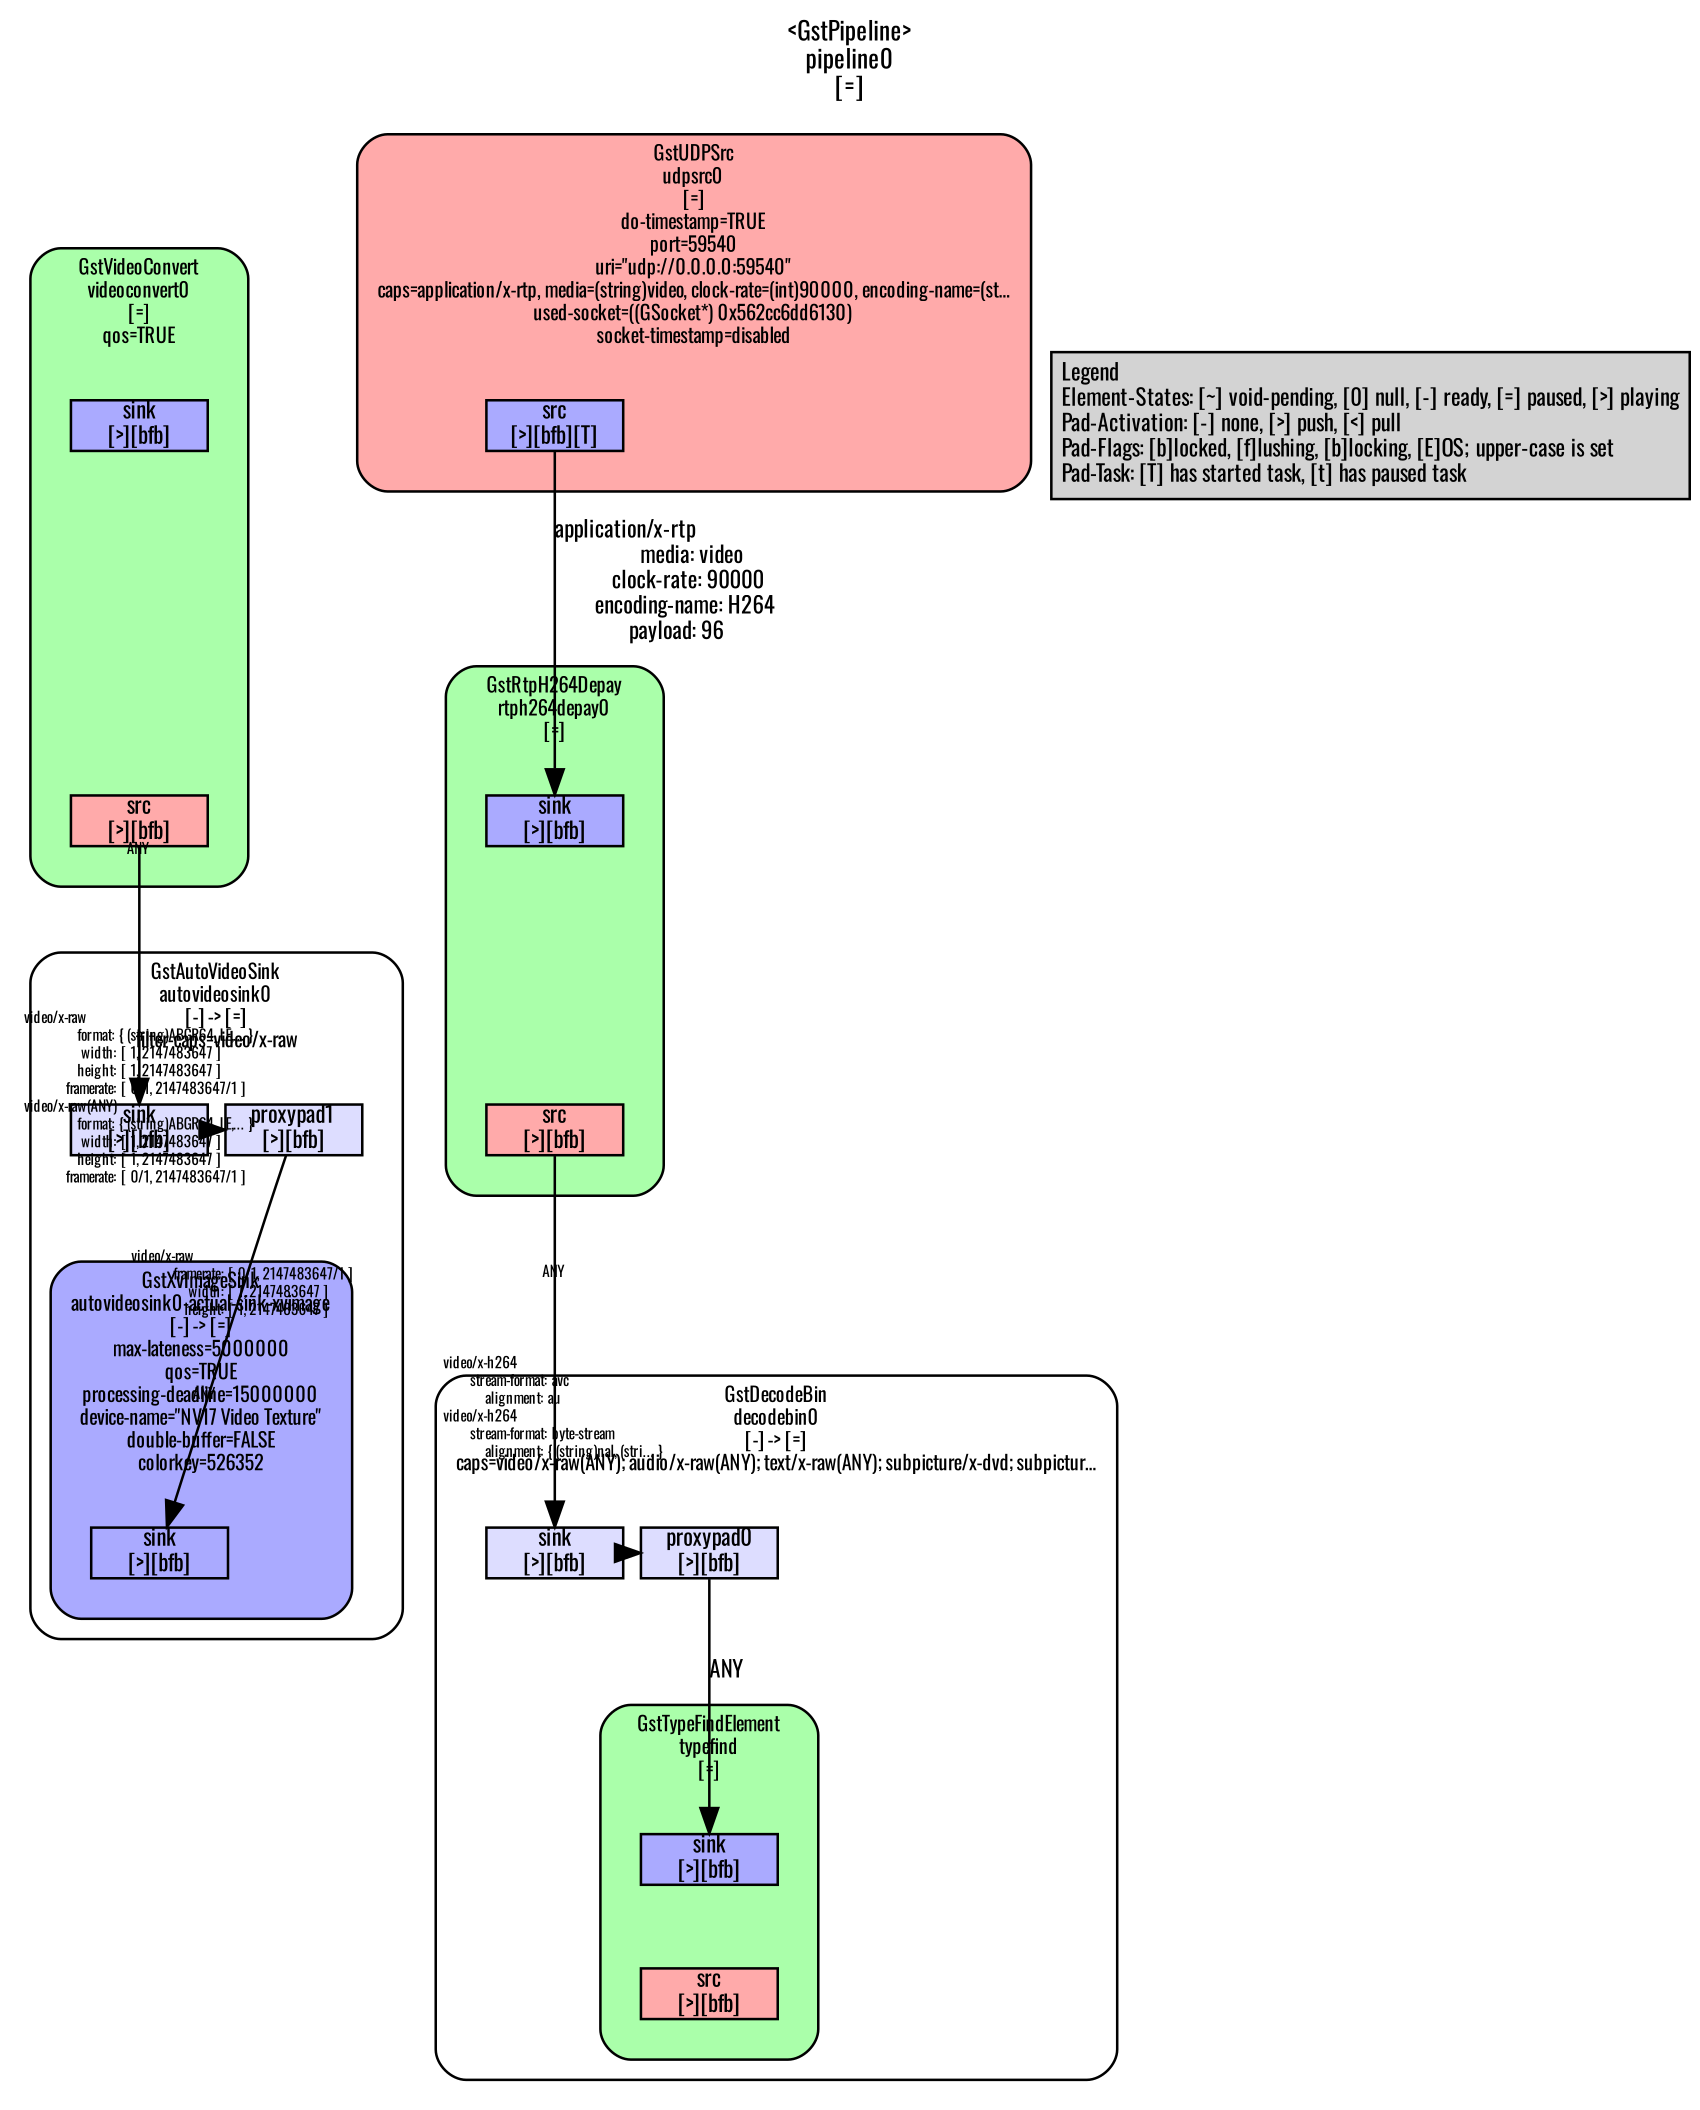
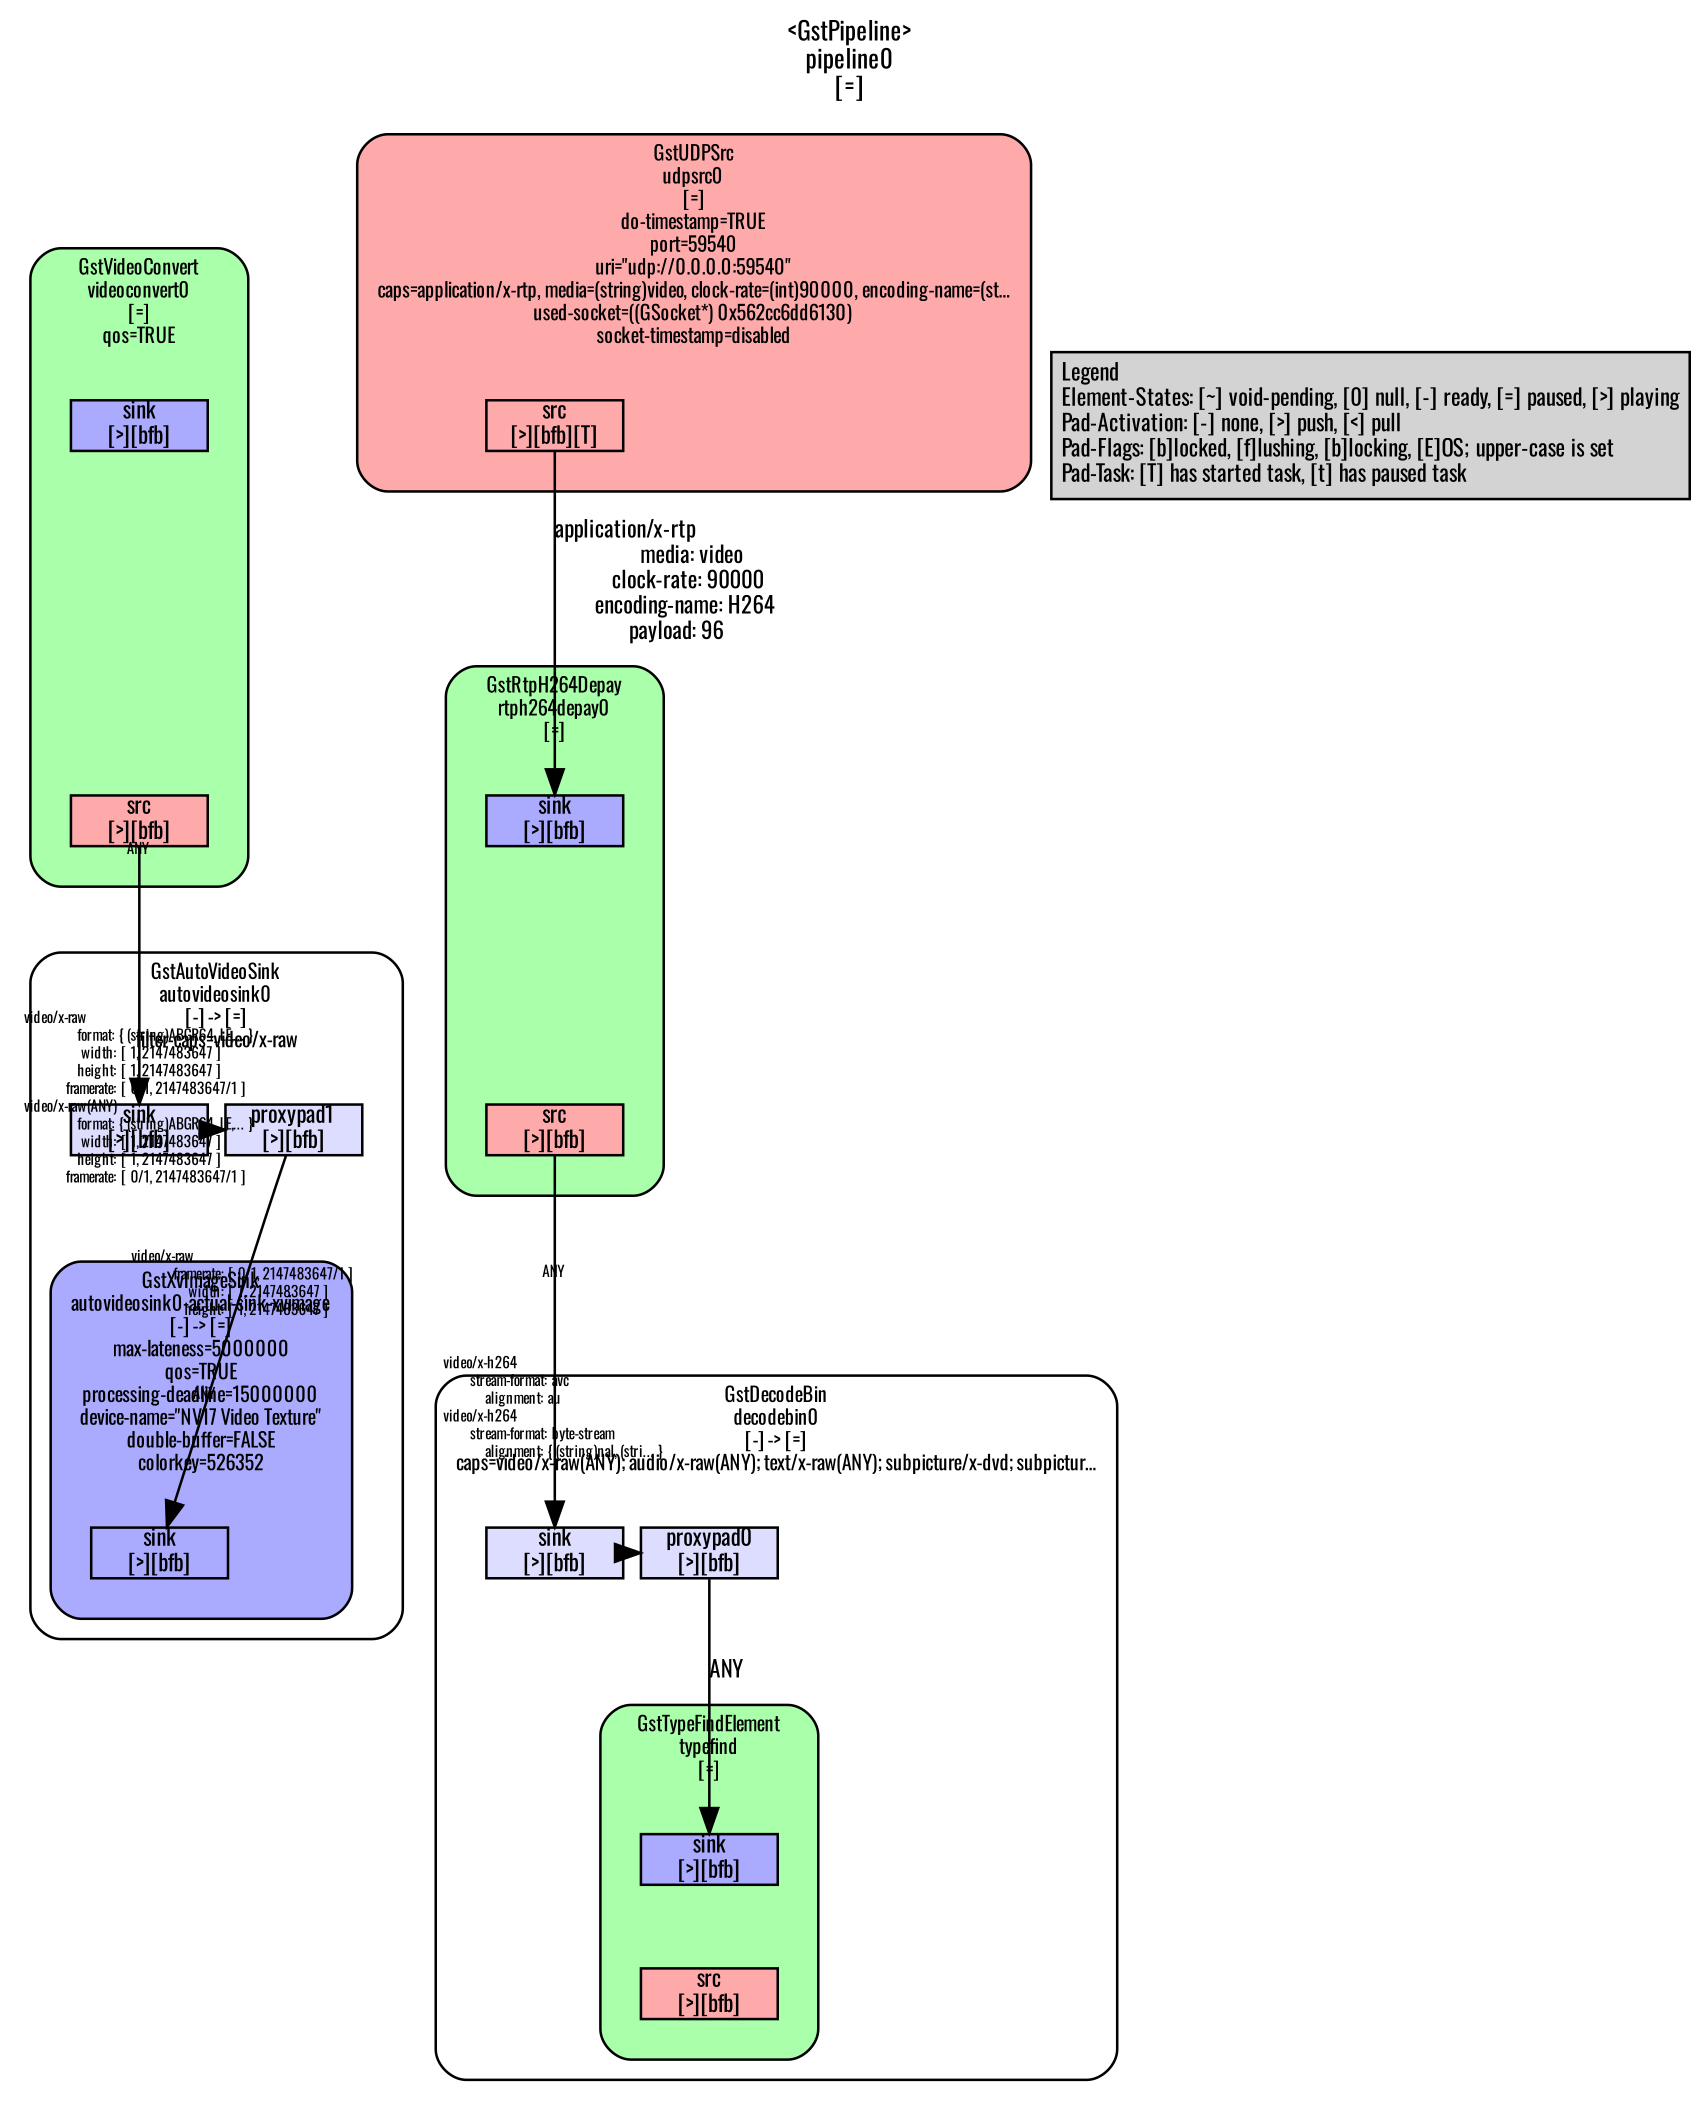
node "src [>][bfb][T]": fillcolor #aaaaff -> #ffaaaa
